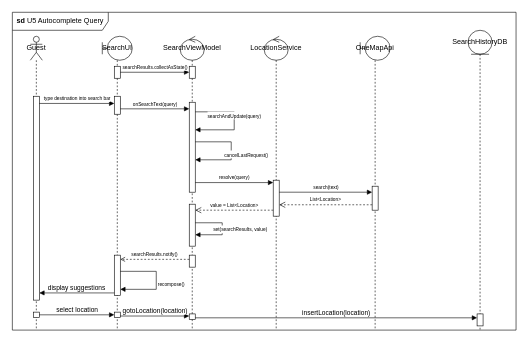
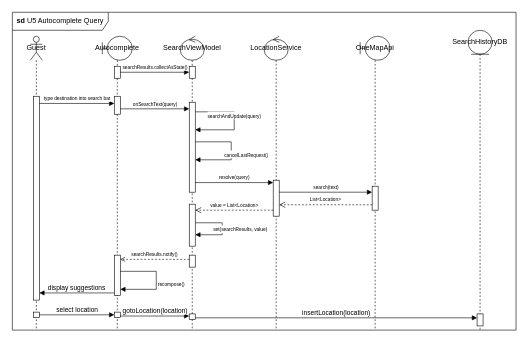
node "SearchUI": label "SearchUI" -> "Autocomplete"
